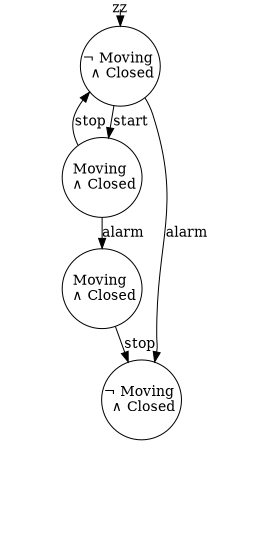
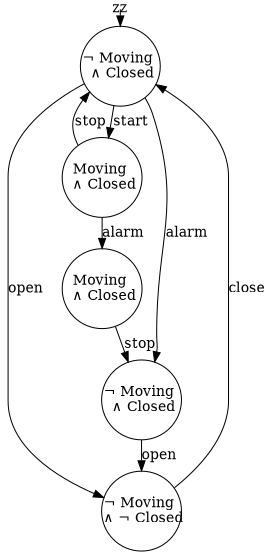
node "¬ Moving ∧ ¬ Closed": added
